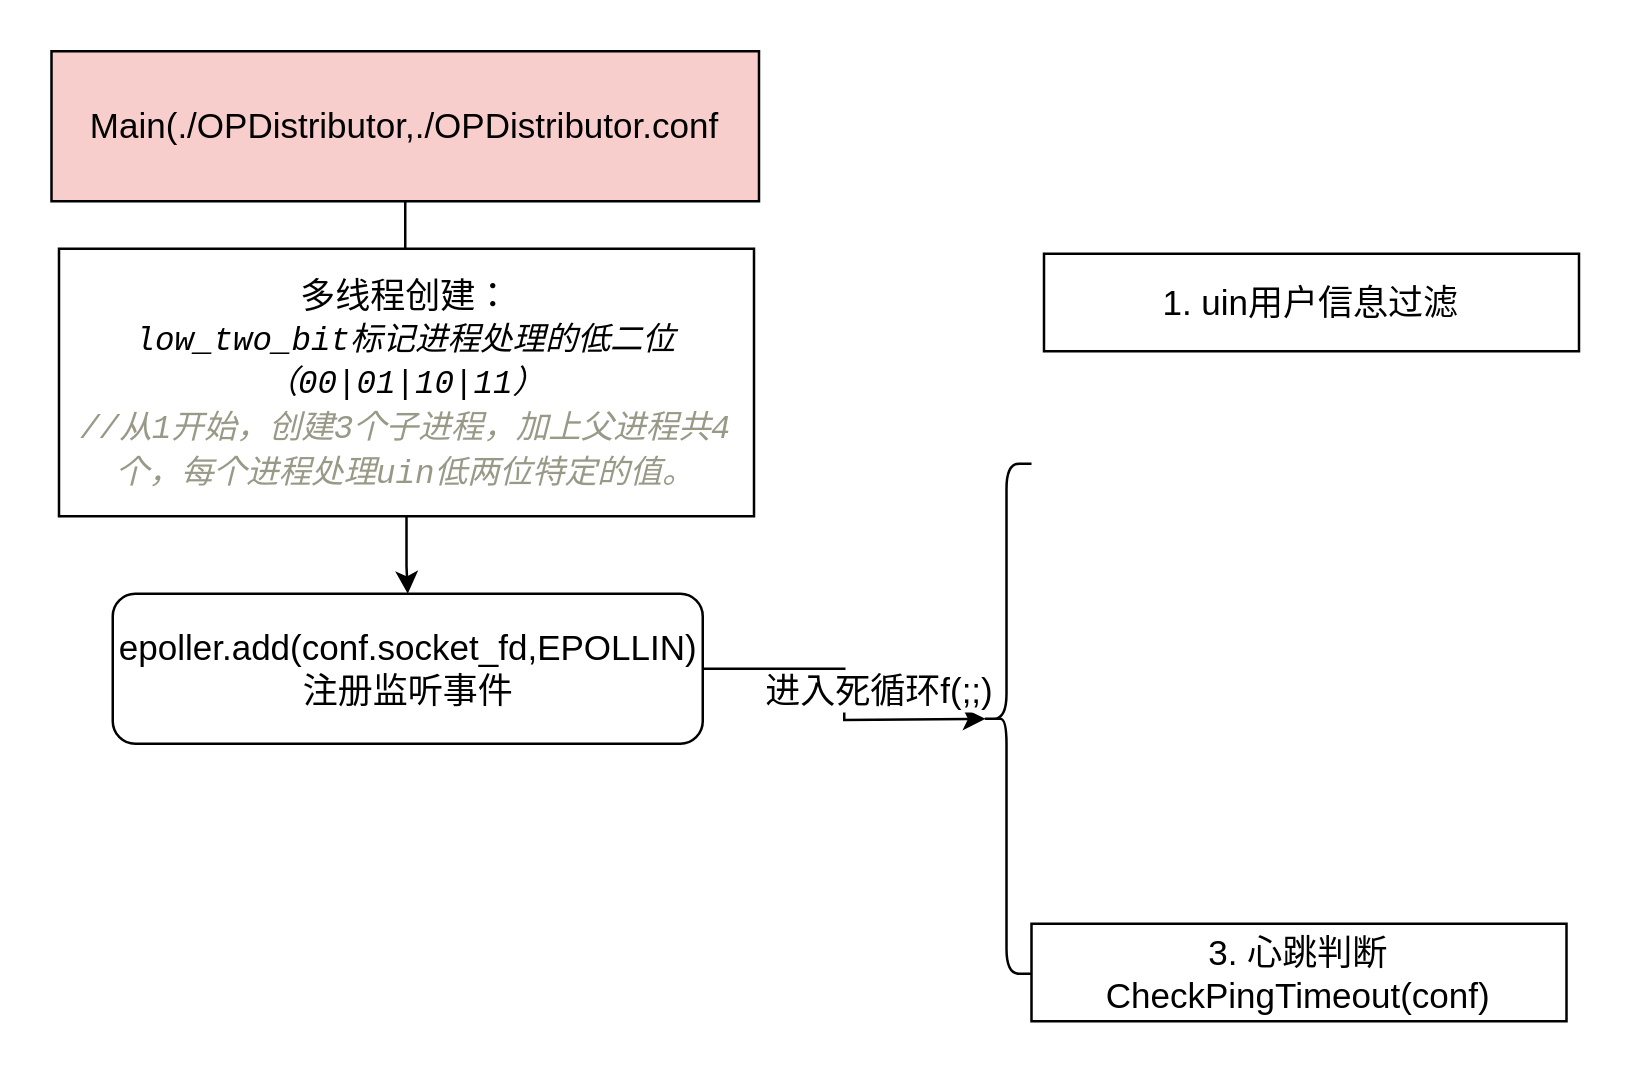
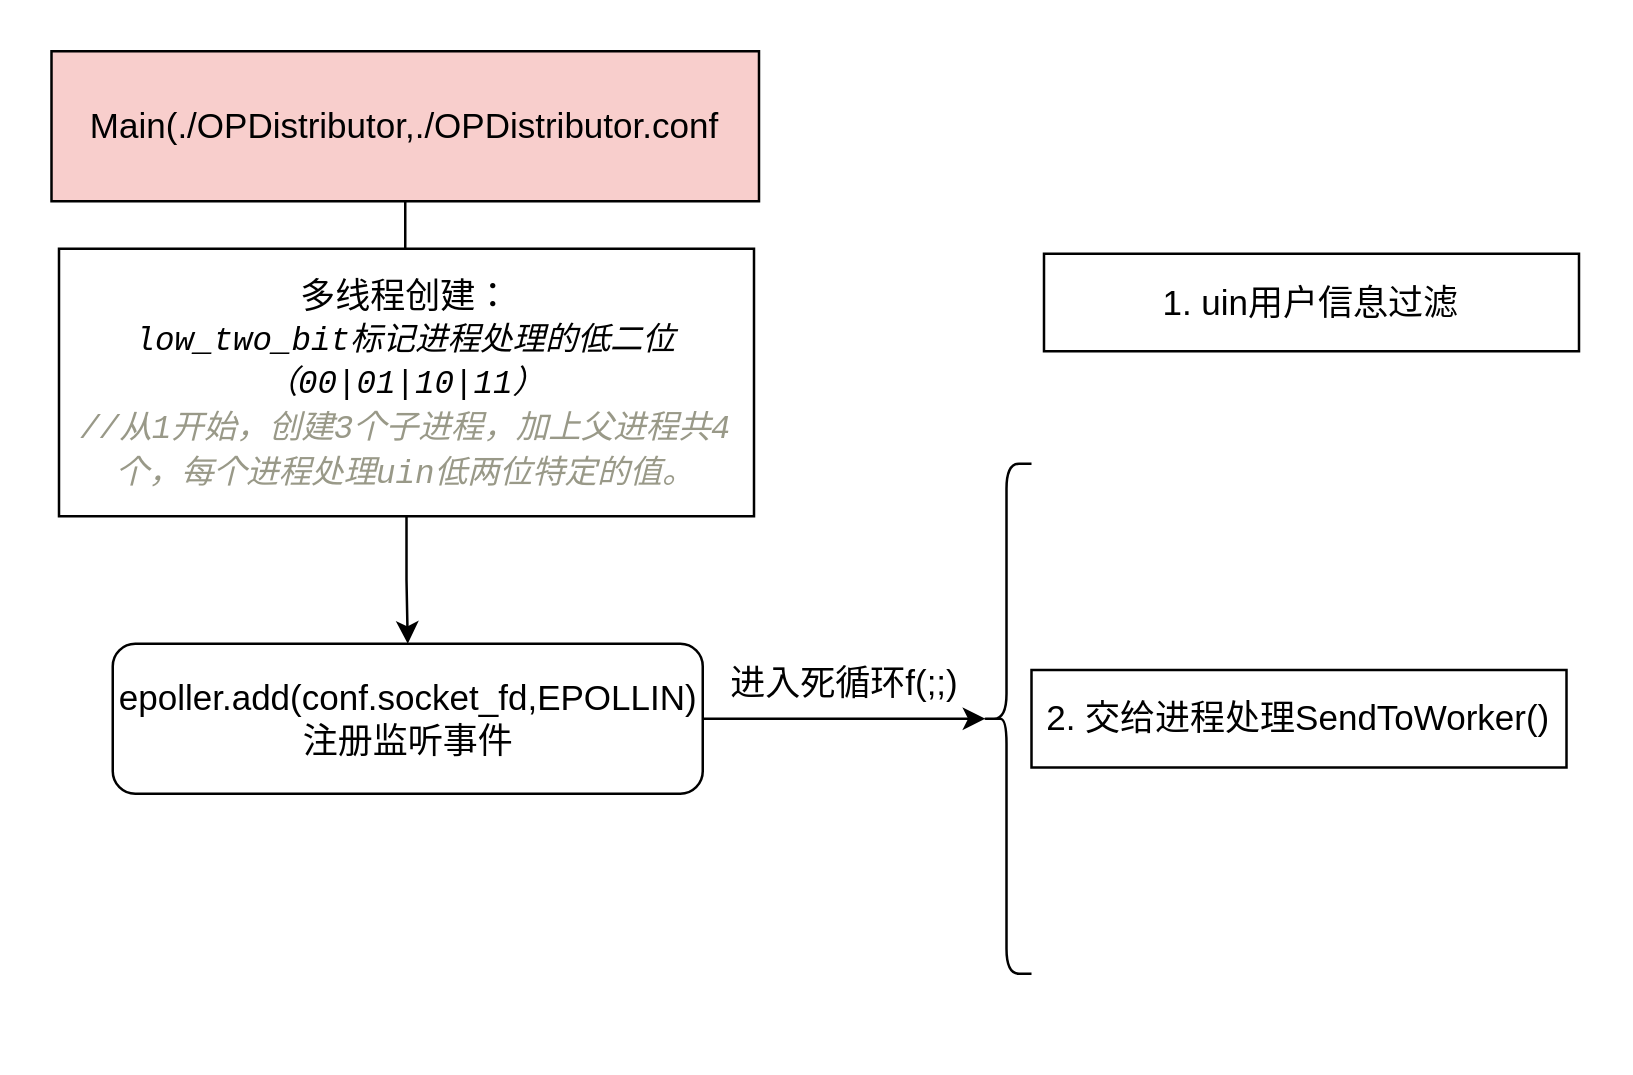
node "epoller.add(conf.socket_fd,EPOLLIN)注册监听事件": moved (408, 669) -> (408, 719)
node "2. 交给进程处理SendToWorker()": added
node "3. 心跳判断CheckPingTimeout(conf)": removed
